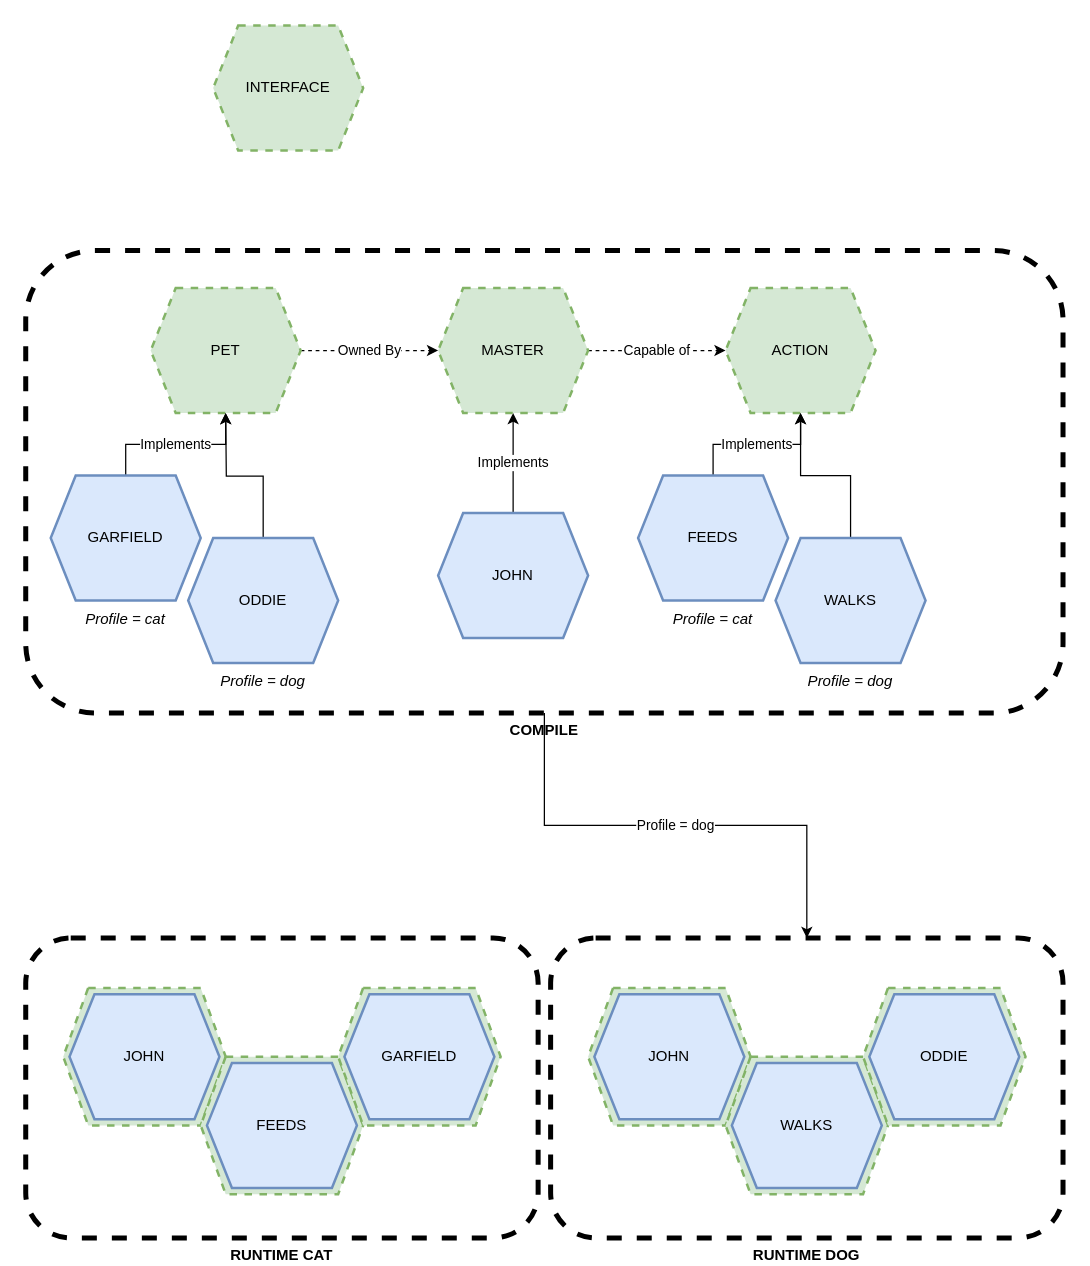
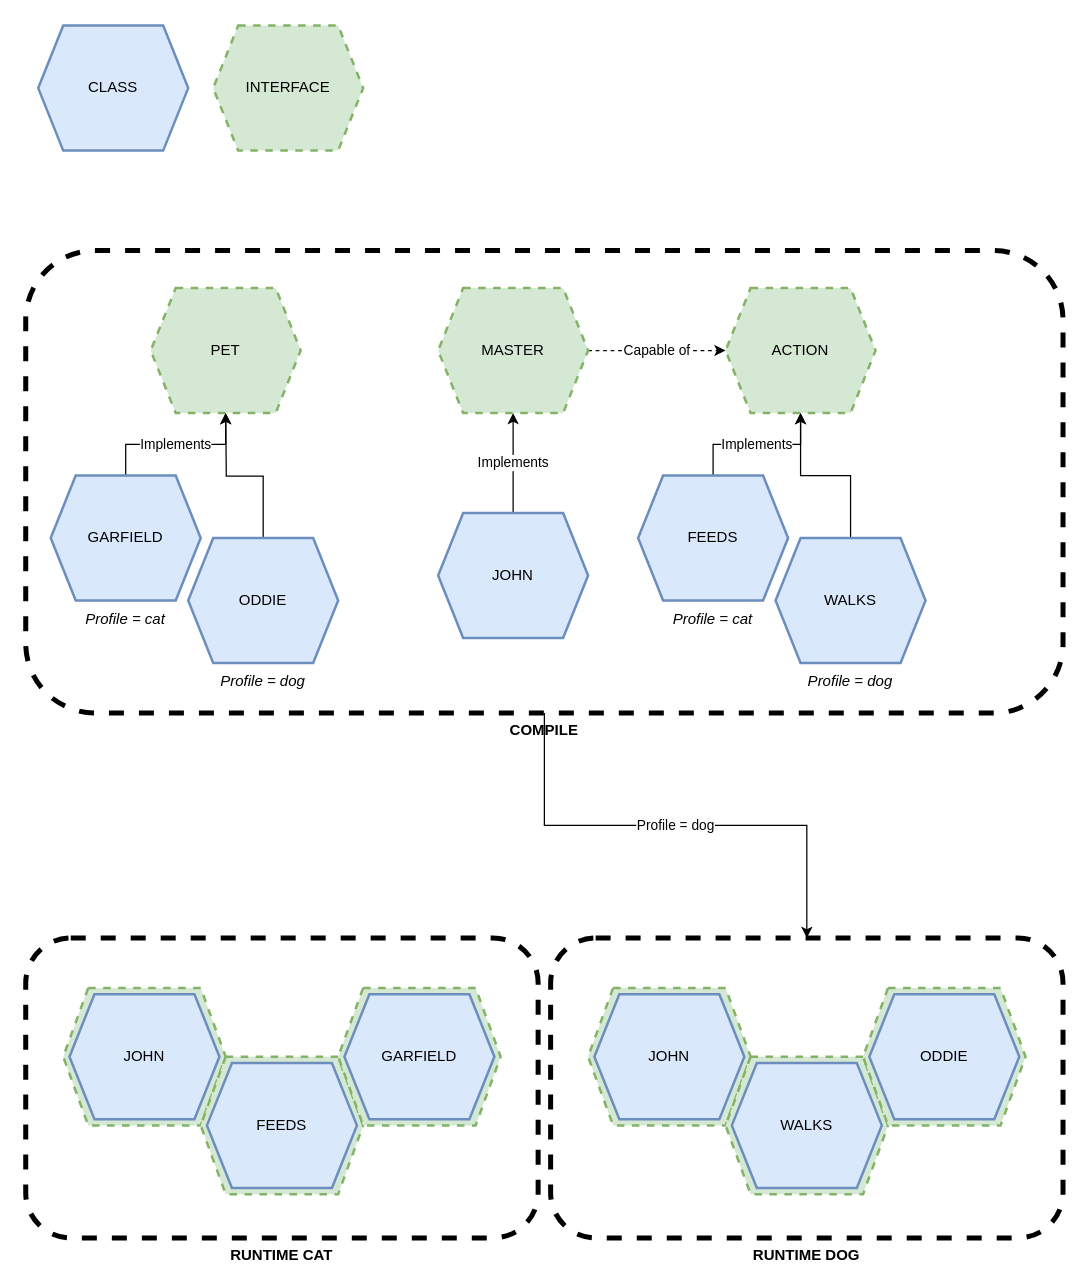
node "CLASS": added
edge "PET" -> "MASTER": removed, label "Owned By"
